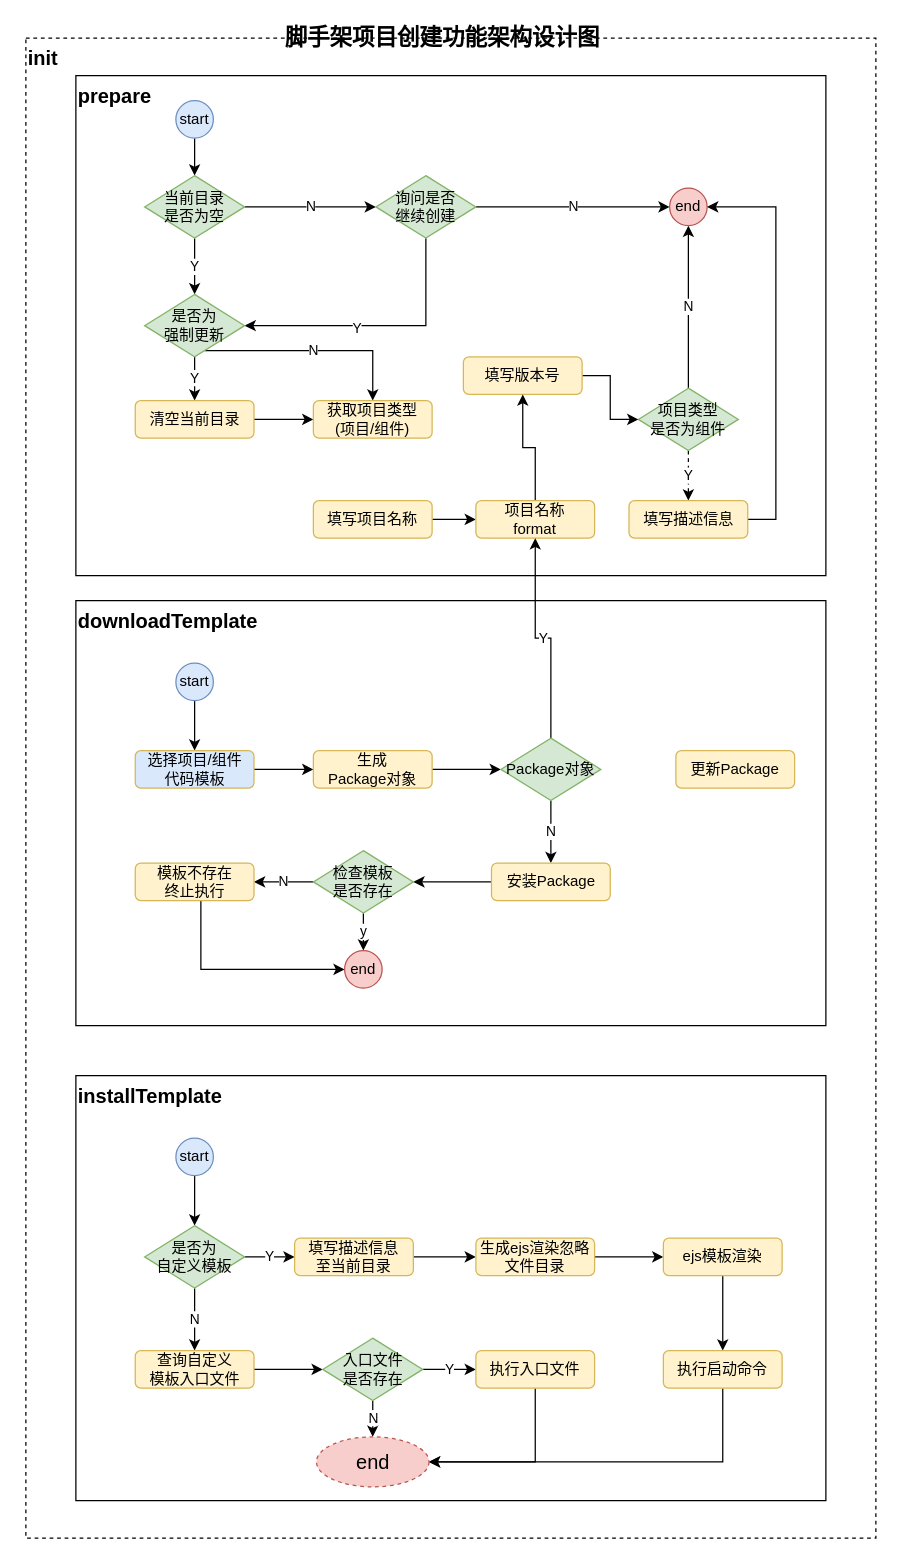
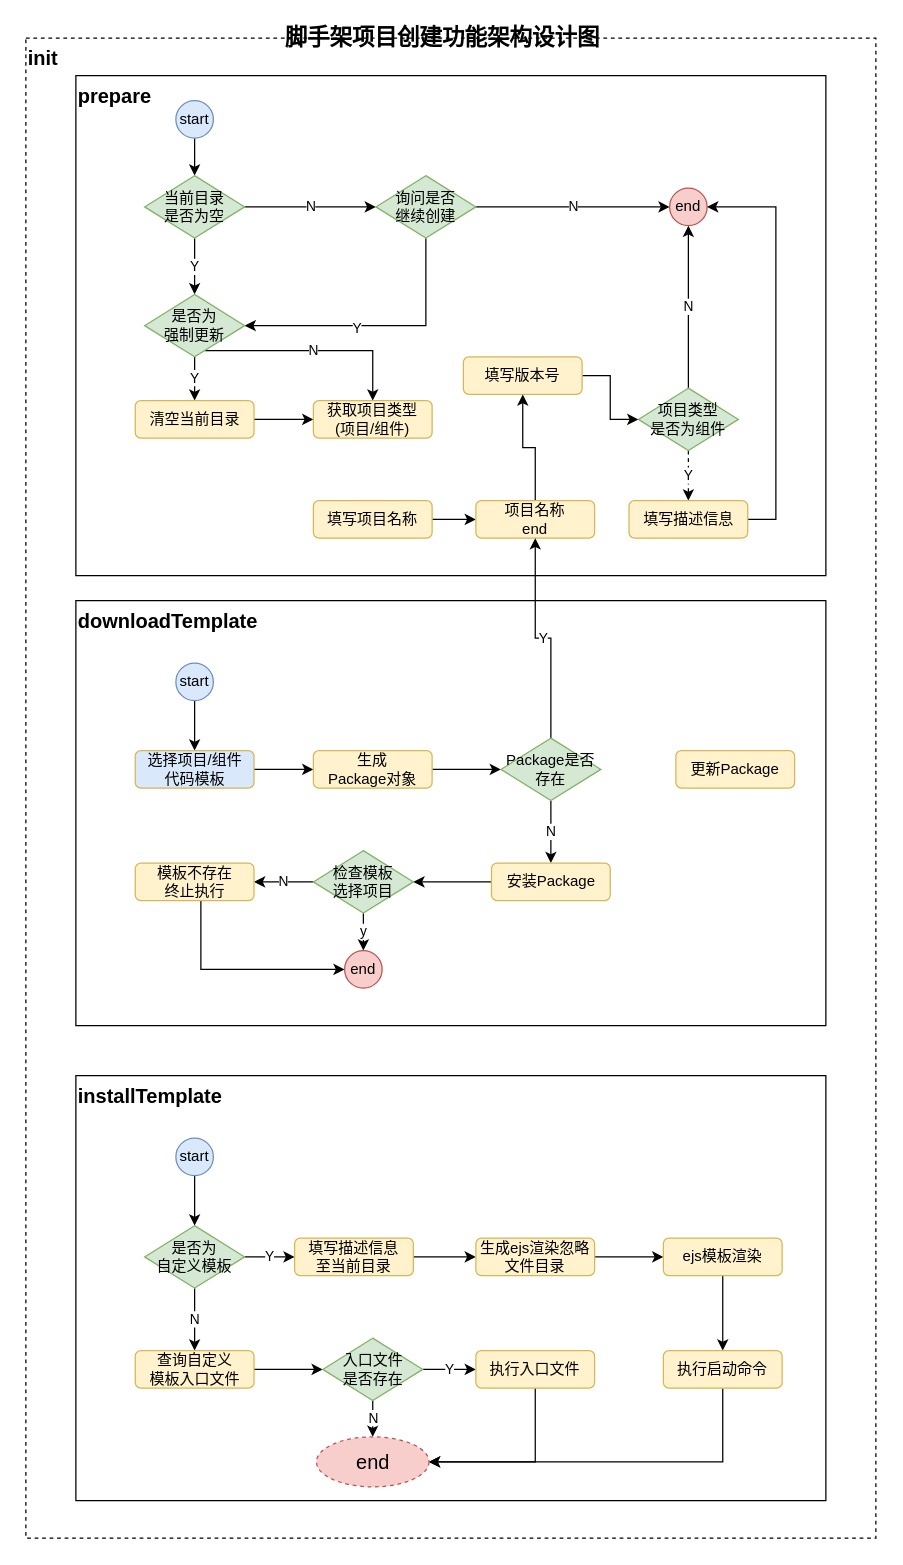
node "项目名称 format": label "项目名称 format" -> "项目名称 end"
node "Package对象": label "Package对象" -> "Package是否存在"
node "检查模板 是否存在": label "检查模板 是否存在" -> "检查模板 选择项目"
